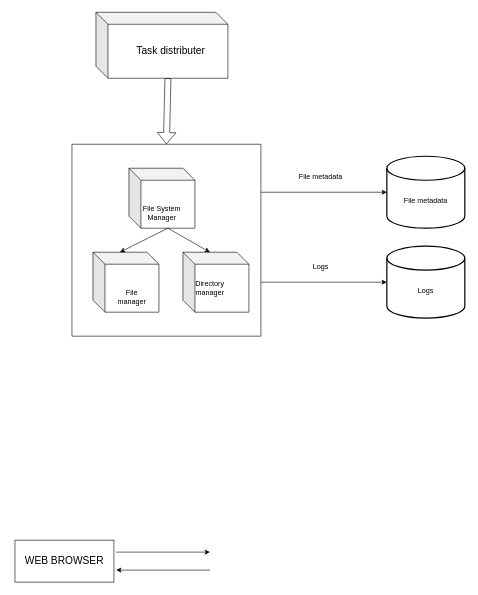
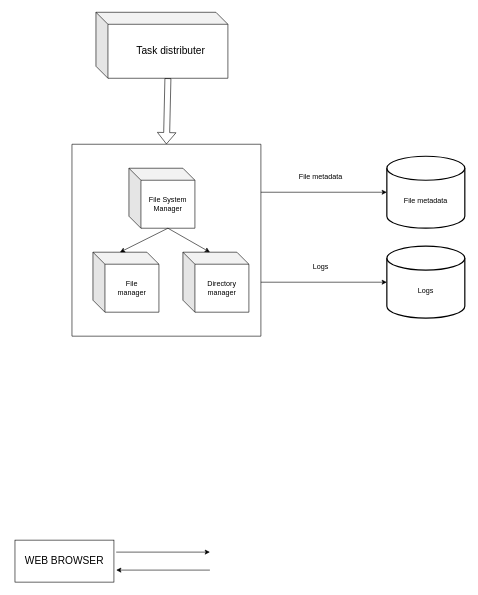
node "File System Manager": moved (162, 213) -> (168, 204)
node "Directory manager": moved (210, 288) -> (222, 288)
node "File manager": moved (132, 297) -> (132, 288)
